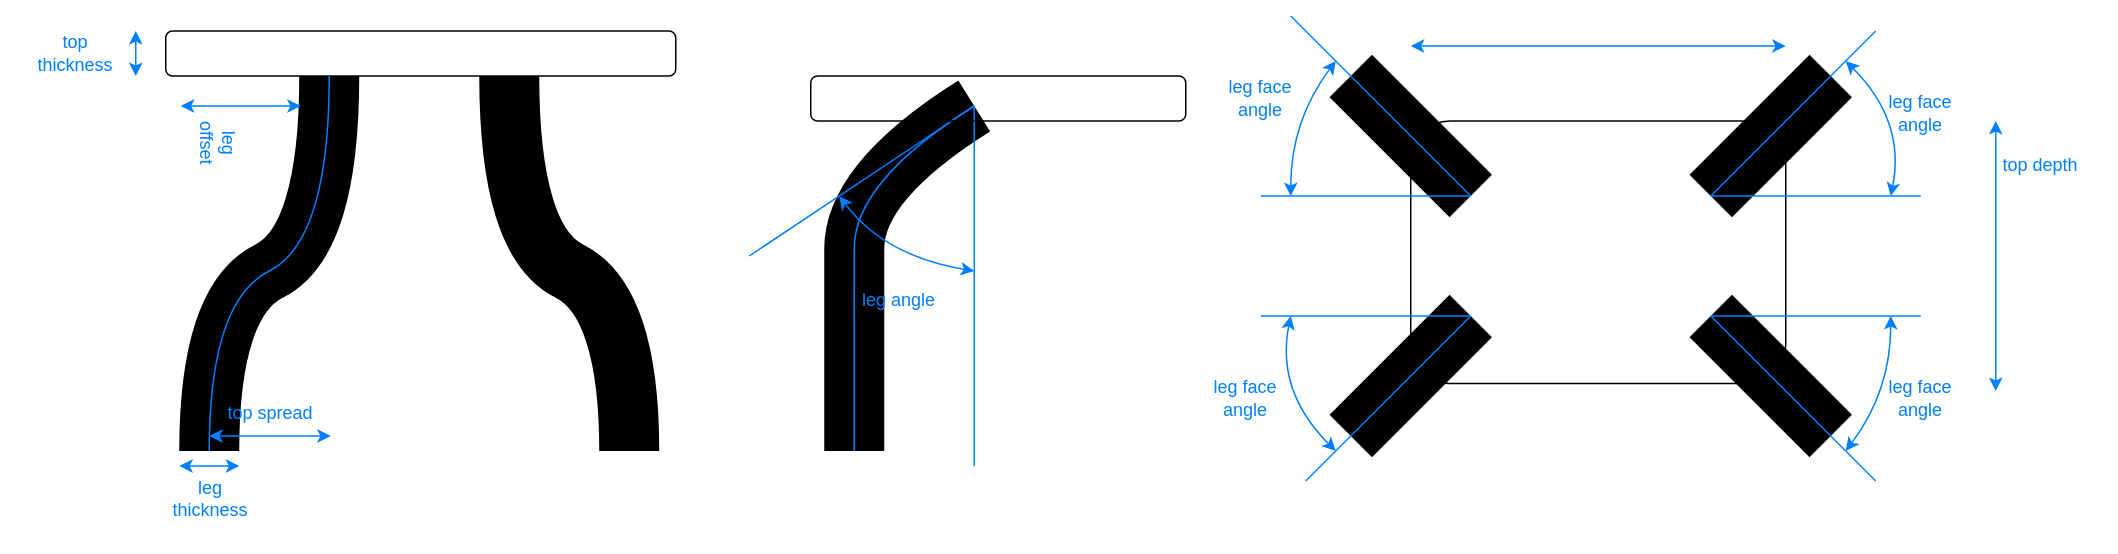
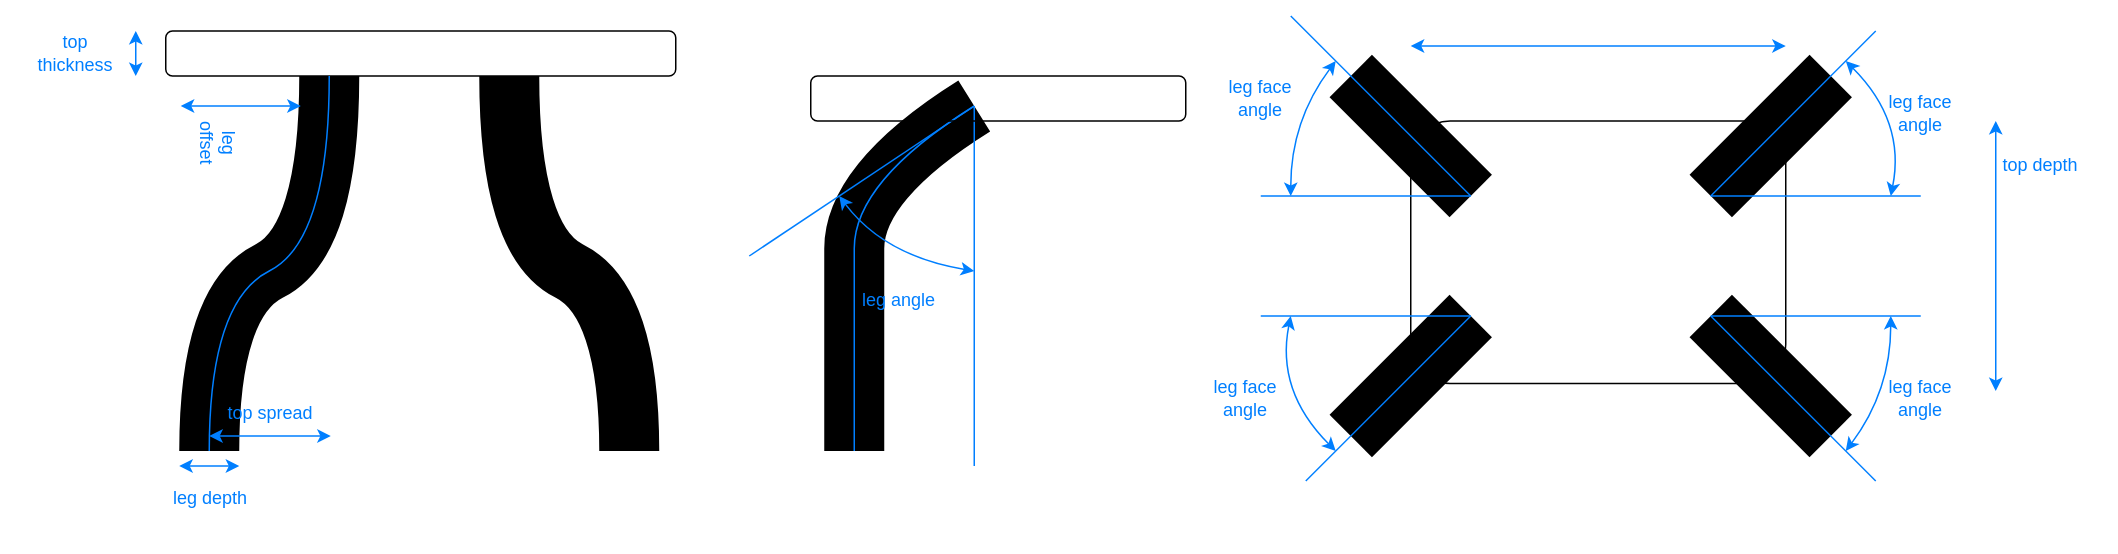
node "leg thickness": label "leg thickness" -> "leg depth"
